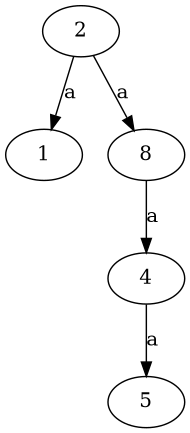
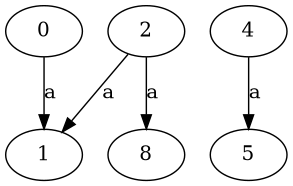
node "0": added
edge "8" -> "4": removed, label "a"
